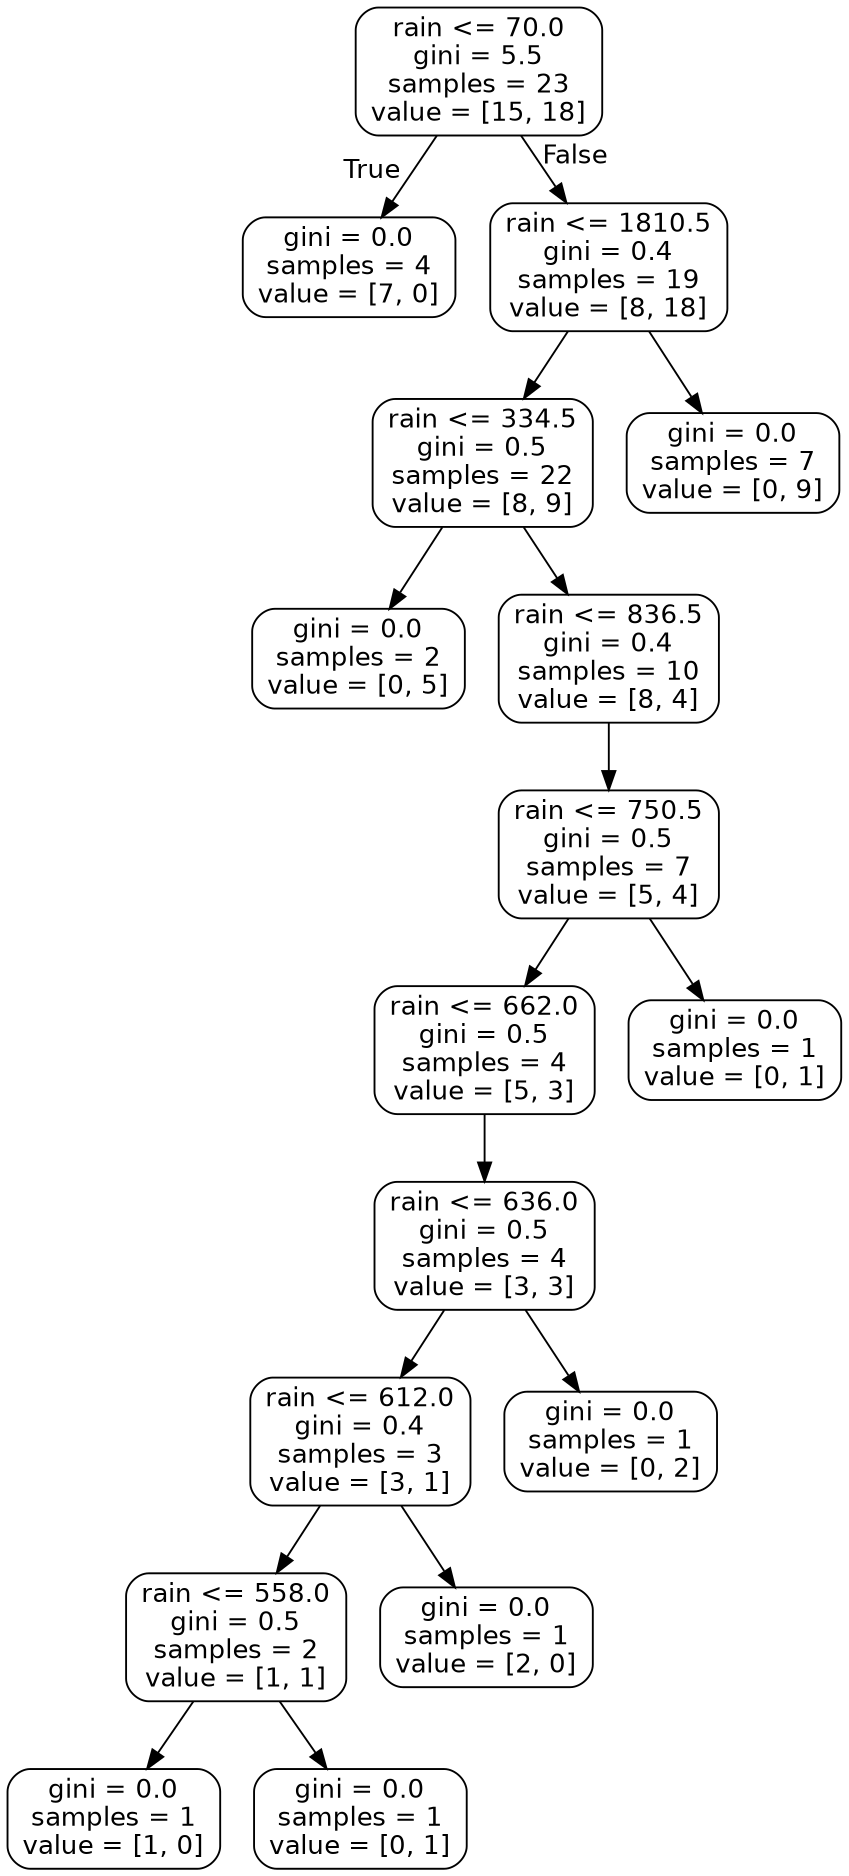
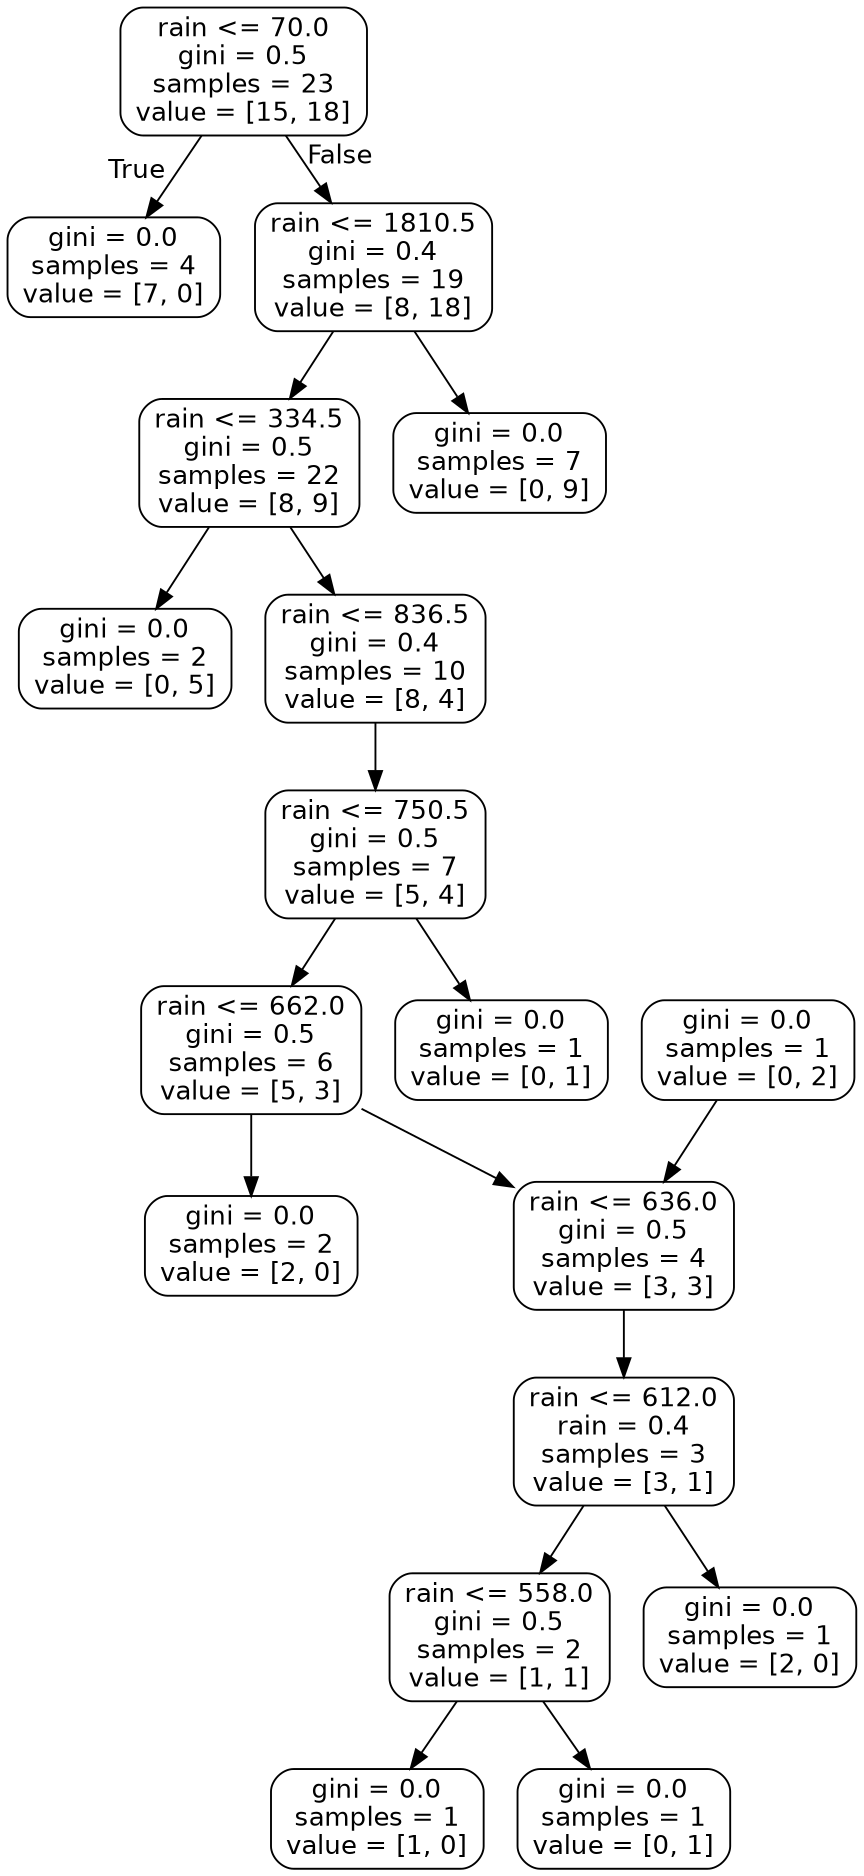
node "rain <= 70.0 gini = 5.5 samples = 23 value = [15, 18]": label "rain <= 70.0 gini = 5.5 samples = 23 value = [15, 18]" -> "rain <= 70.0 gini = 0.5 samples = 23 value = [15, 18]"
node "rain <= 662.0 gini = 0.5 samples = 4 value = [5, 3]": label "rain <= 662.0 gini = 0.5 samples = 4 value = [5, 3]" -> "rain <= 662.0 gini = 0.5 samples = 6 value = [5, 3]"
node "gini = 0.0 samples = 2 value = [2, 0]": added
edge "rain <= 636.0 gini = 0.5 samples = 4 value = [3, 3]" -> "gini = 0.0 samples = 1 value = [0, 2]": reversed
node "rain <= 612.0 gini = 0.4 samples = 3 value = [3, 1]": label "rain <= 612.0 gini = 0.4 samples = 3 value = [3, 1]" -> "rain <= 612.0 rain = 0.4 samples = 3 value = [3, 1]"
